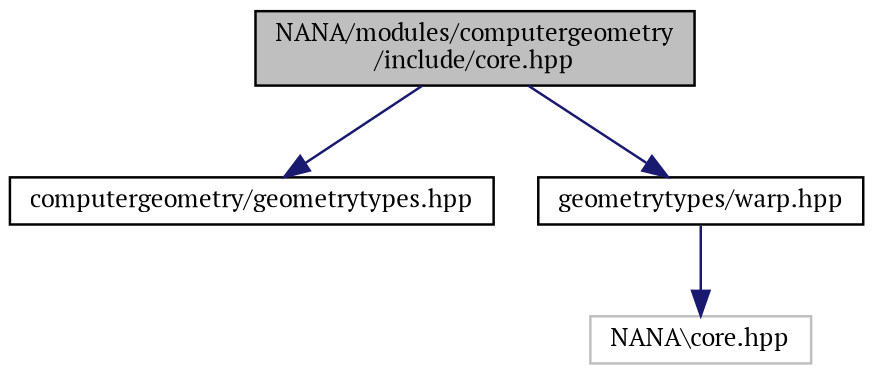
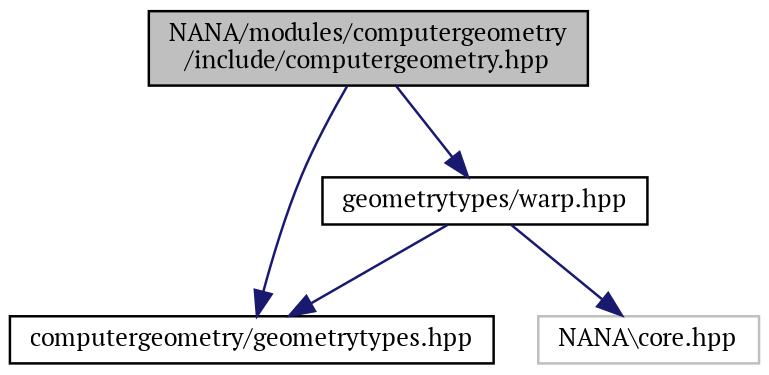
node "NANA/modules/computergeometry /include/core.hpp": label "NANA/modules/computergeometry /include/core.hpp" -> "NANA/modules/computergeometry /include/computergeometry.hpp"
edge "geometrytypes/warp.hpp" -> "computergeometry/geometrytypes.hpp": added
